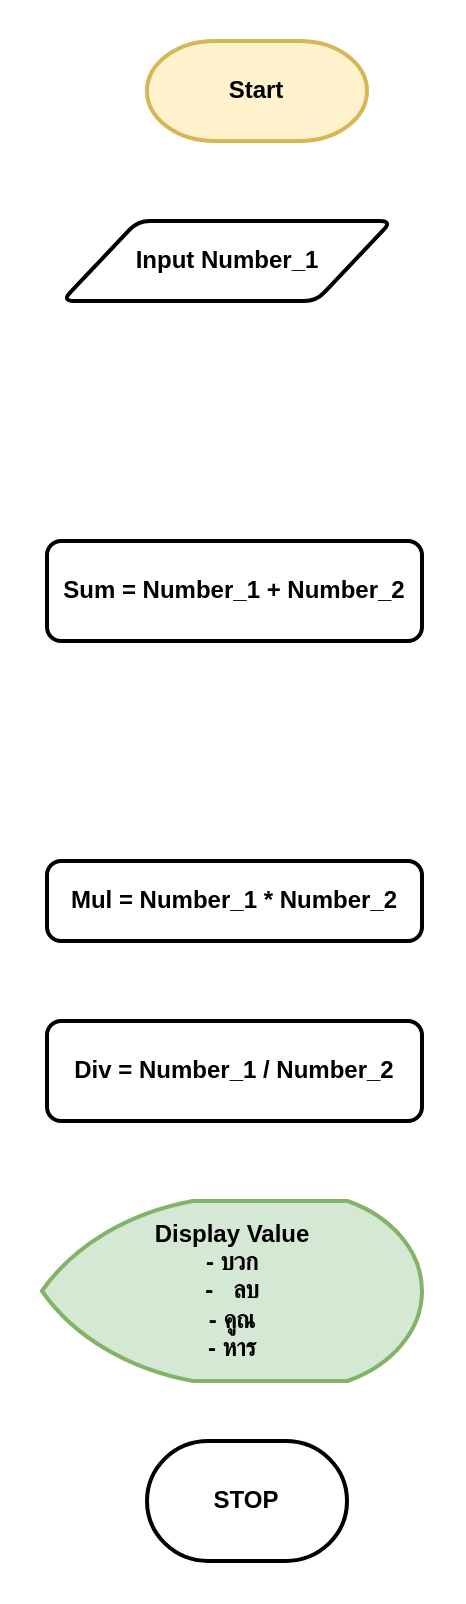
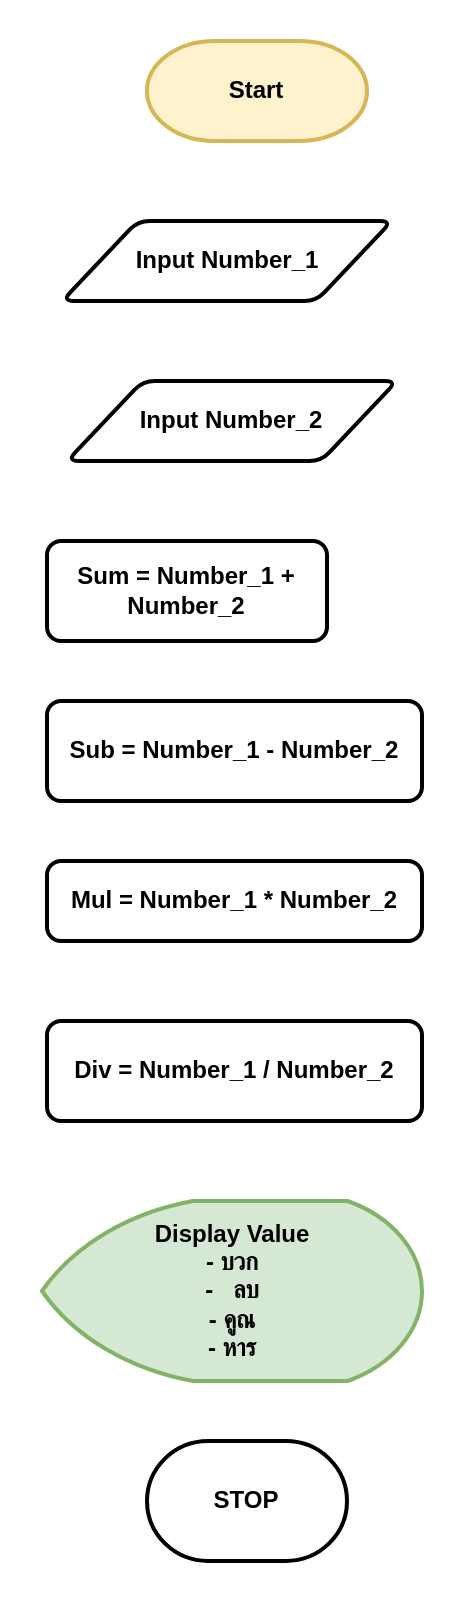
node "Input Number_2": added
node "Sum = Number_1 + Number_2": size 375x100 -> 280x100
node "Sub = Number_1 - Number_2": added
